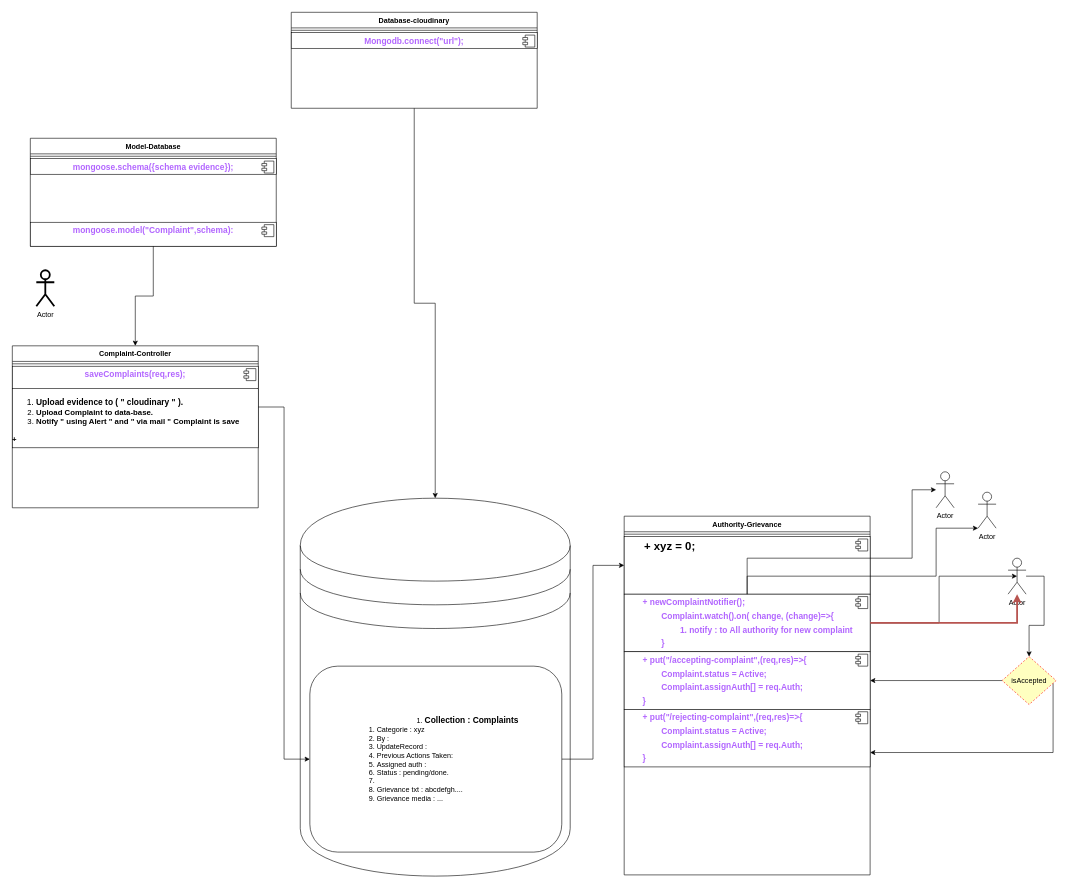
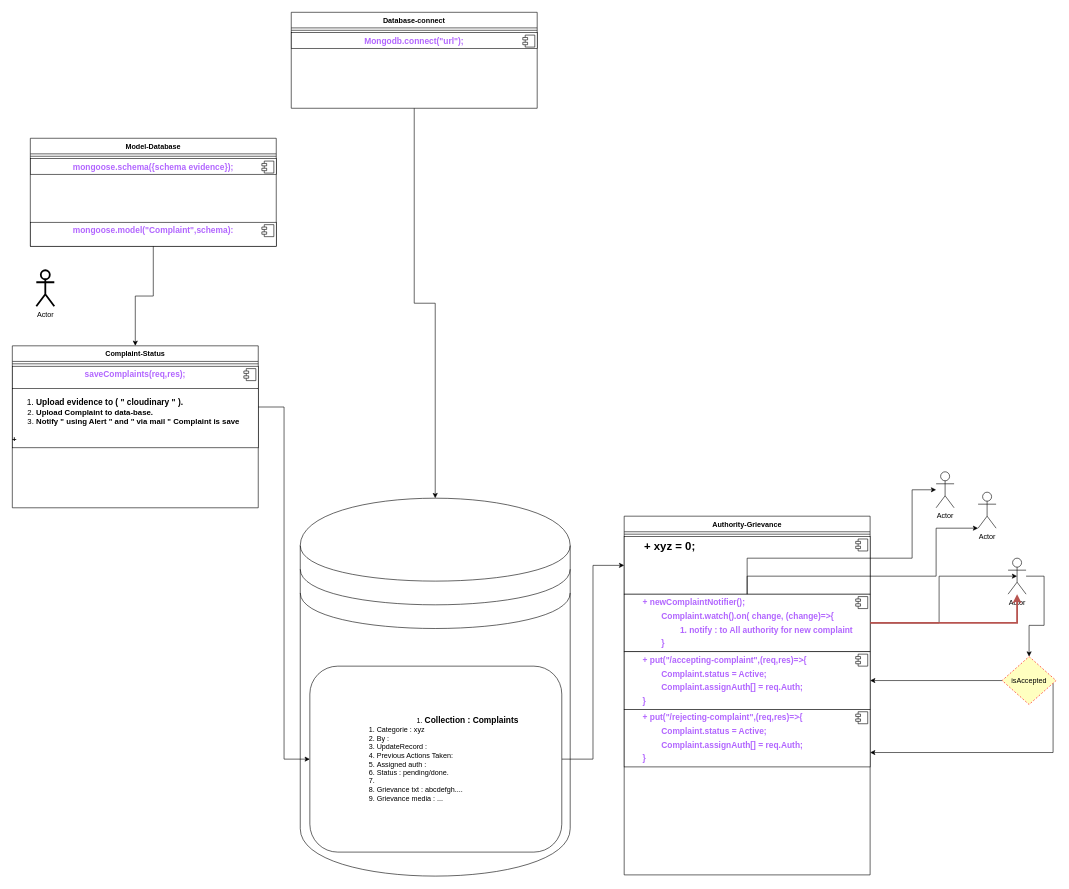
node "Database-cloudinary": label "Database-cloudinary" -> "Database-connect"
node "Complaint-Controller": label "Complaint-Controller" -> "Complaint-Status"
